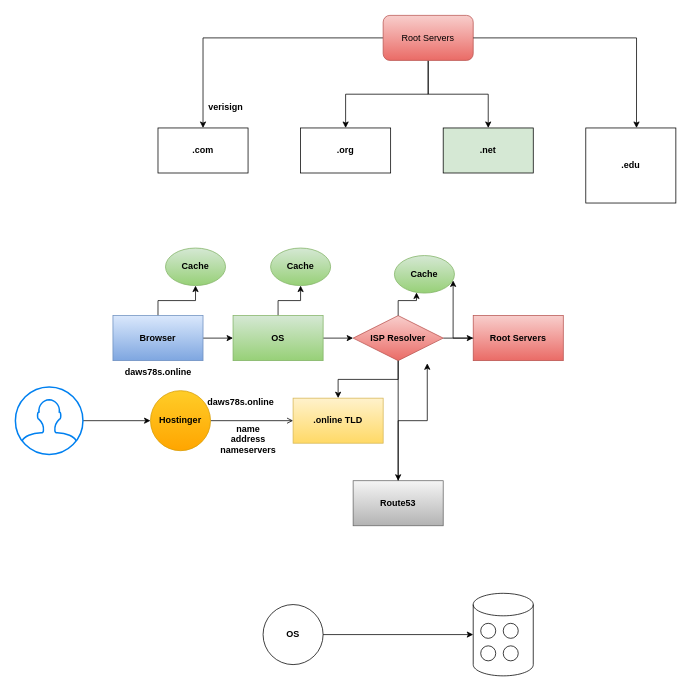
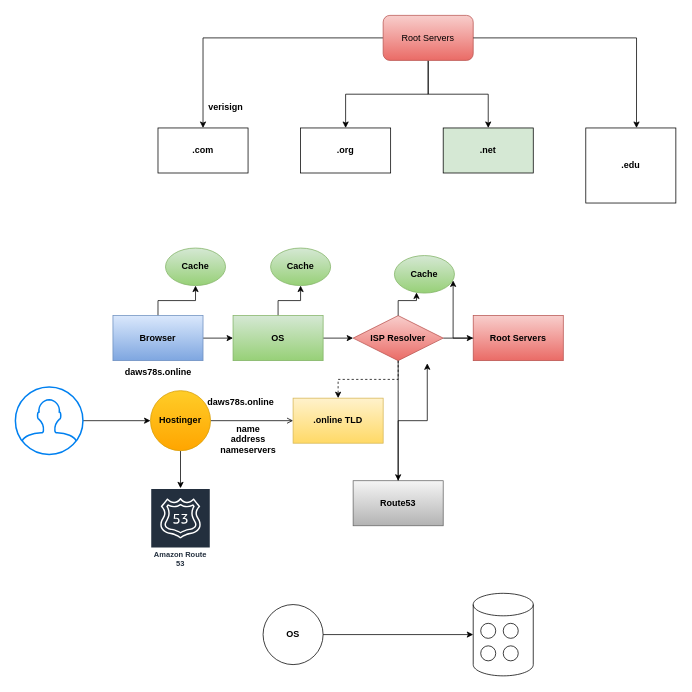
edge "ISP Resolver" -> ".online TLD": style solid -> dashed
edge "Hostinger" -> "Amazon Route 53": added
node "Amazon Route 53": added
